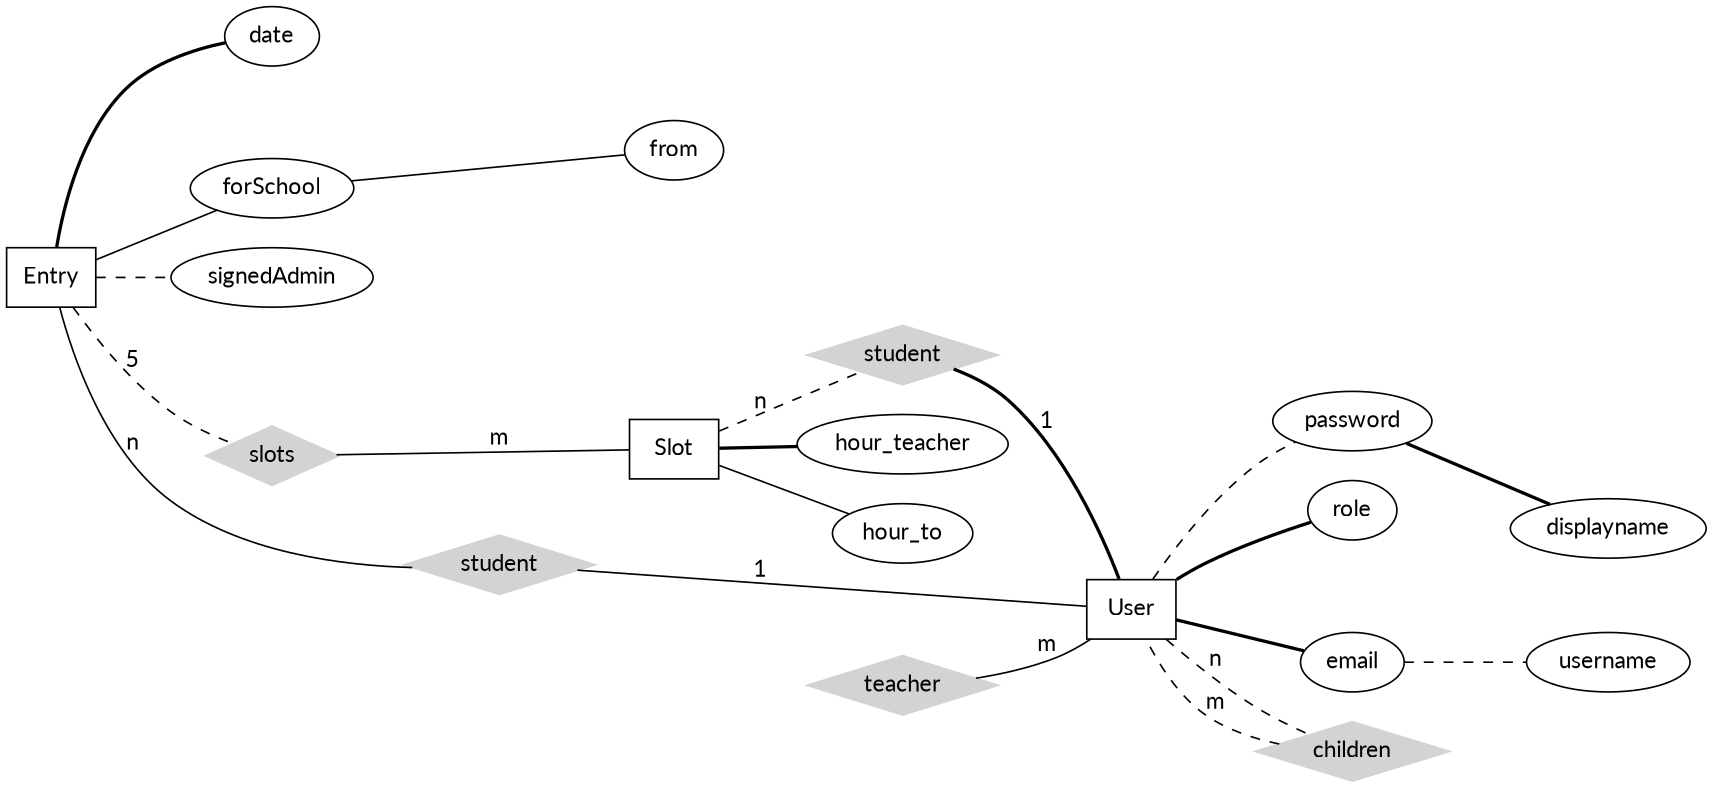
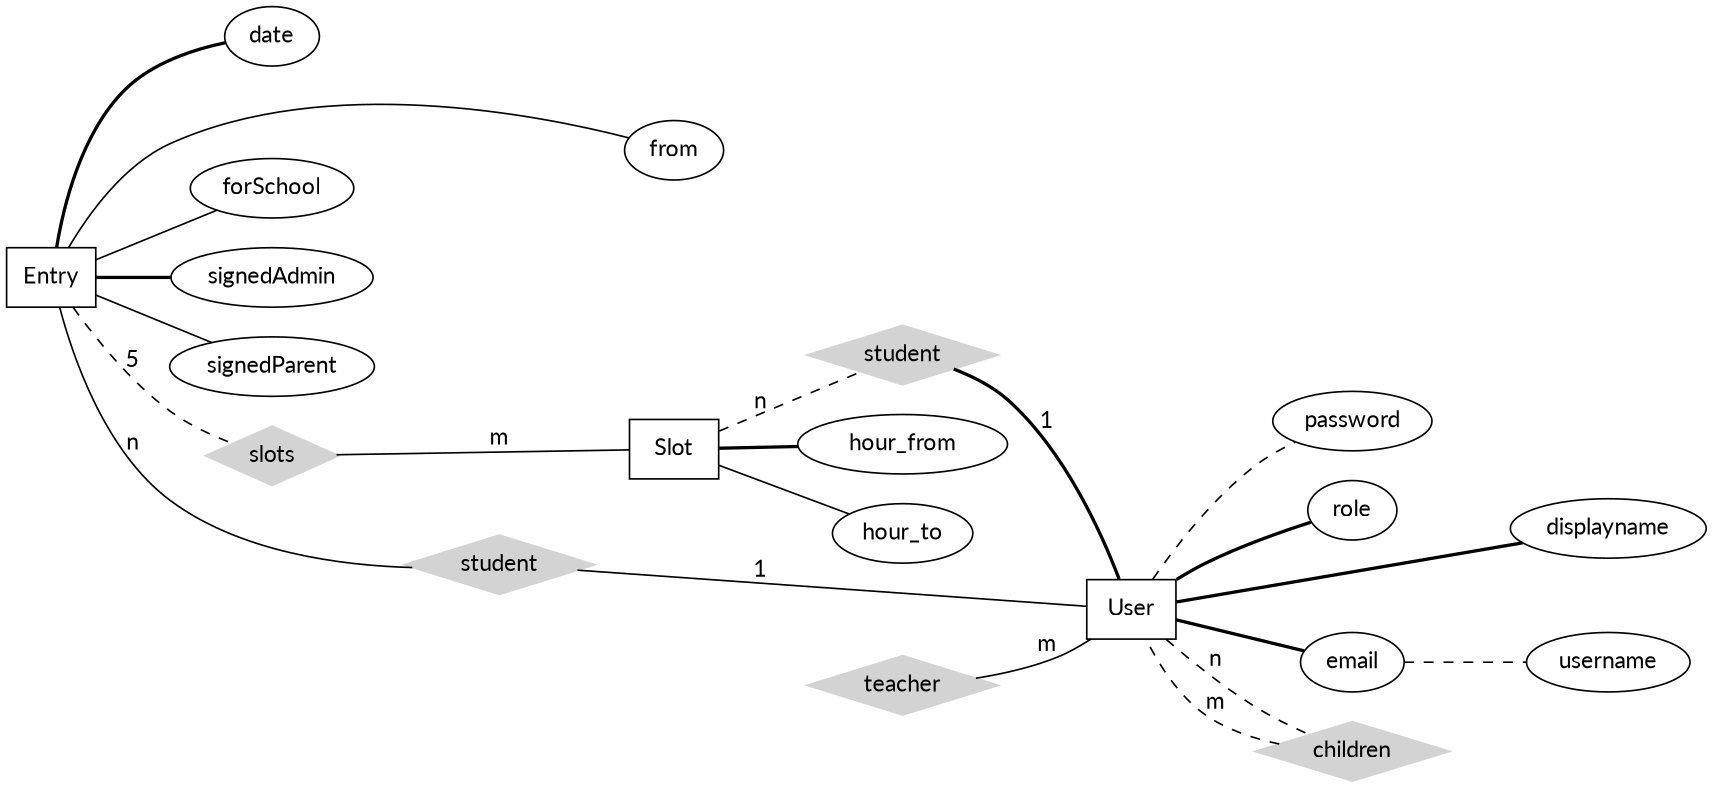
edge "from" -- "forSchool": now "from" -- "Entry"
edge "Entry" -- "signedAdmin": style dashed -> bold
node "signedParent": added
node "hour_teacher": label "hour_teacher" -> "hour_from"
edge "password" -- "displayname": now "User" -- "displayname"
